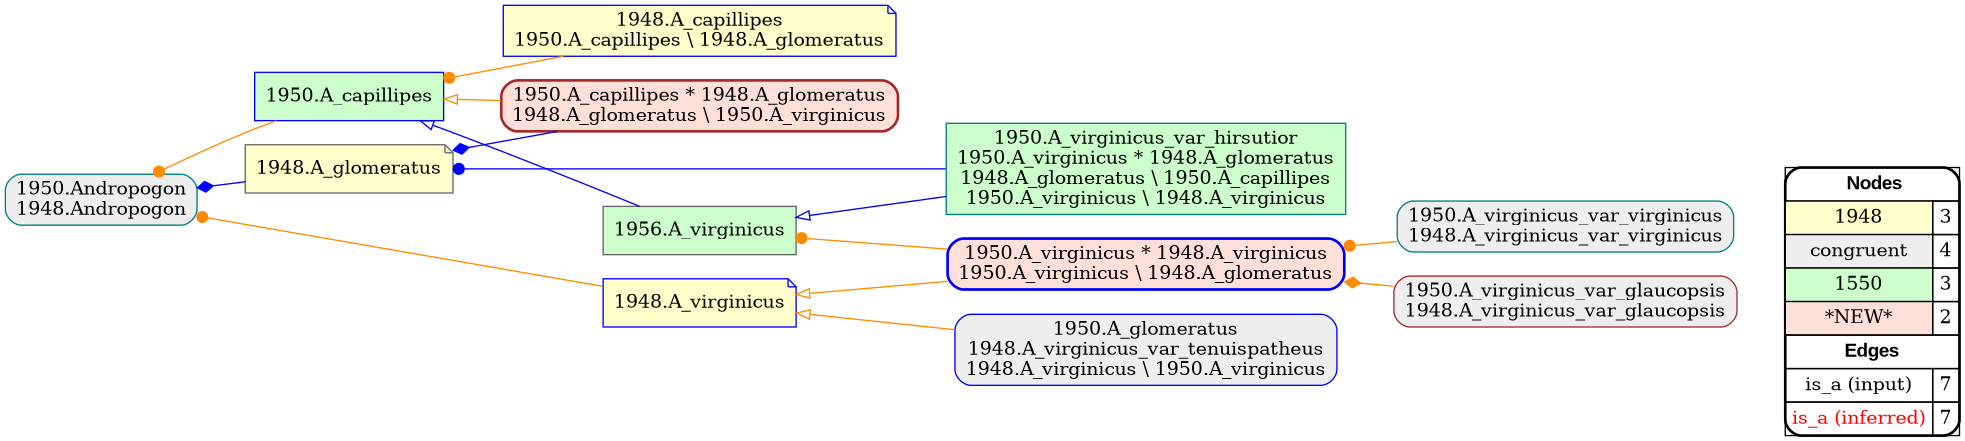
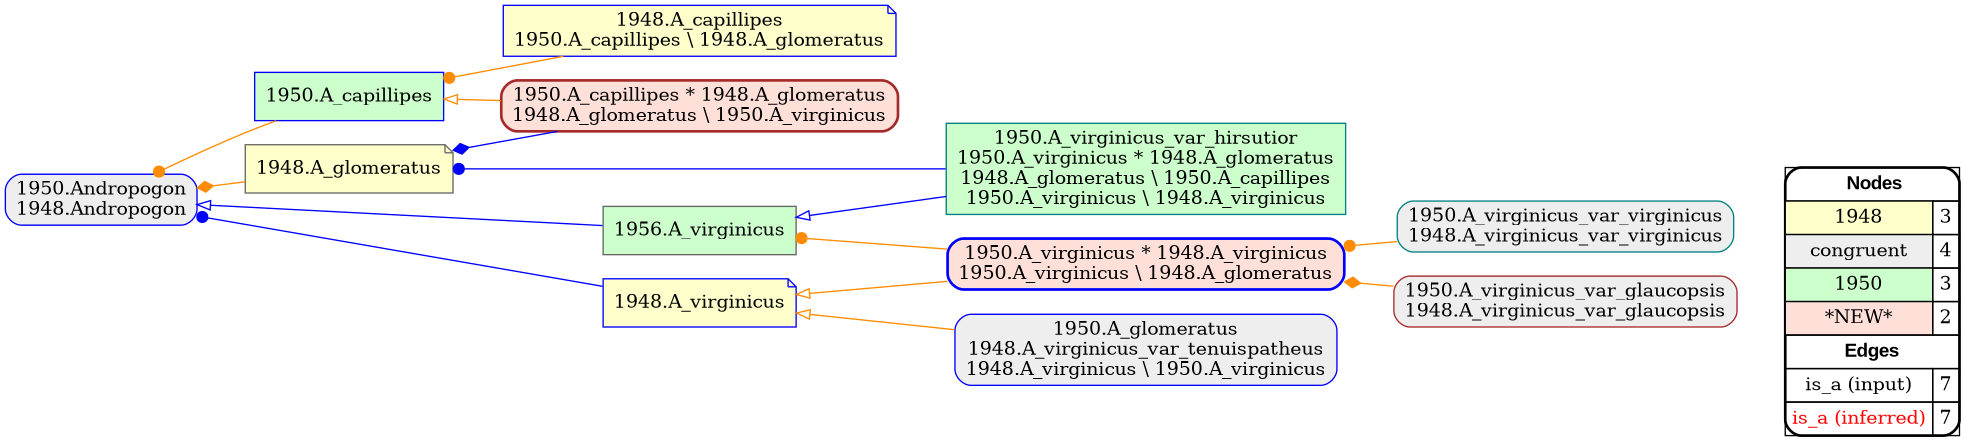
edge "1956.A_virginicus" -> "1950.A_capillipes": now "1956.A_virginicus" -> "1950.Andropogon 1948.Andropogon"
edge "1948.A_glomeratus" -> "1950.Andropogon 1948.Andropogon": color blue -> darkorange
node "1950.Andropogon 1948.Andropogon": color teal -> blue
edge "1948.A_virginicus" -> "1950.Andropogon 1948.Andropogon": color darkorange -> blue
node "Nodes": text "1550" -> "1950"
